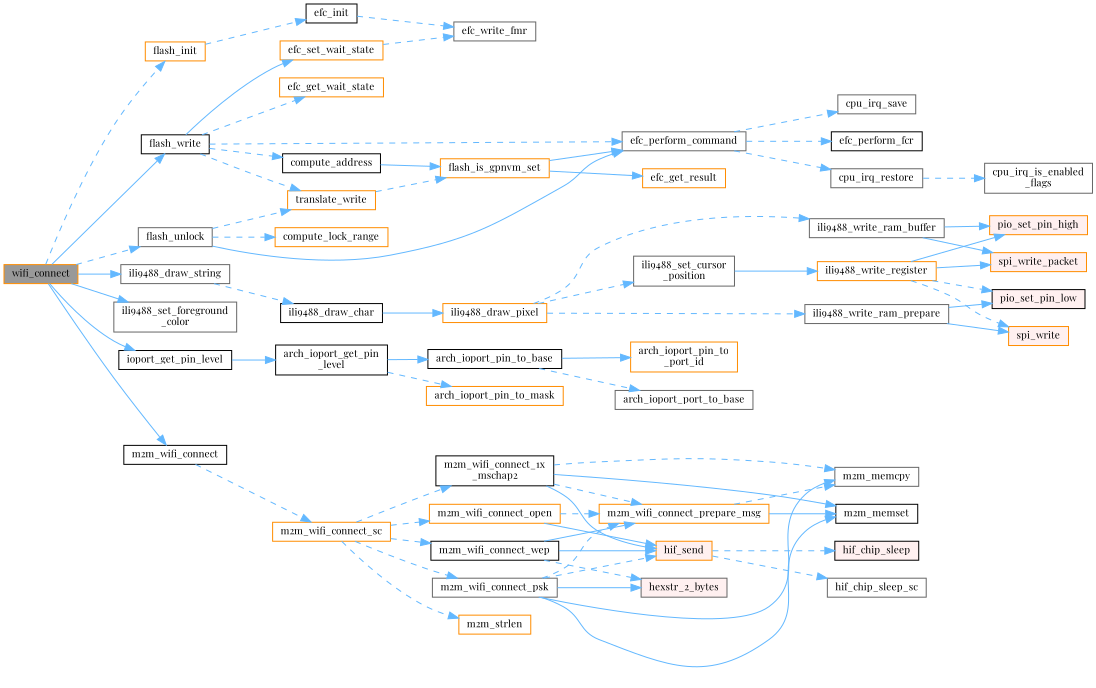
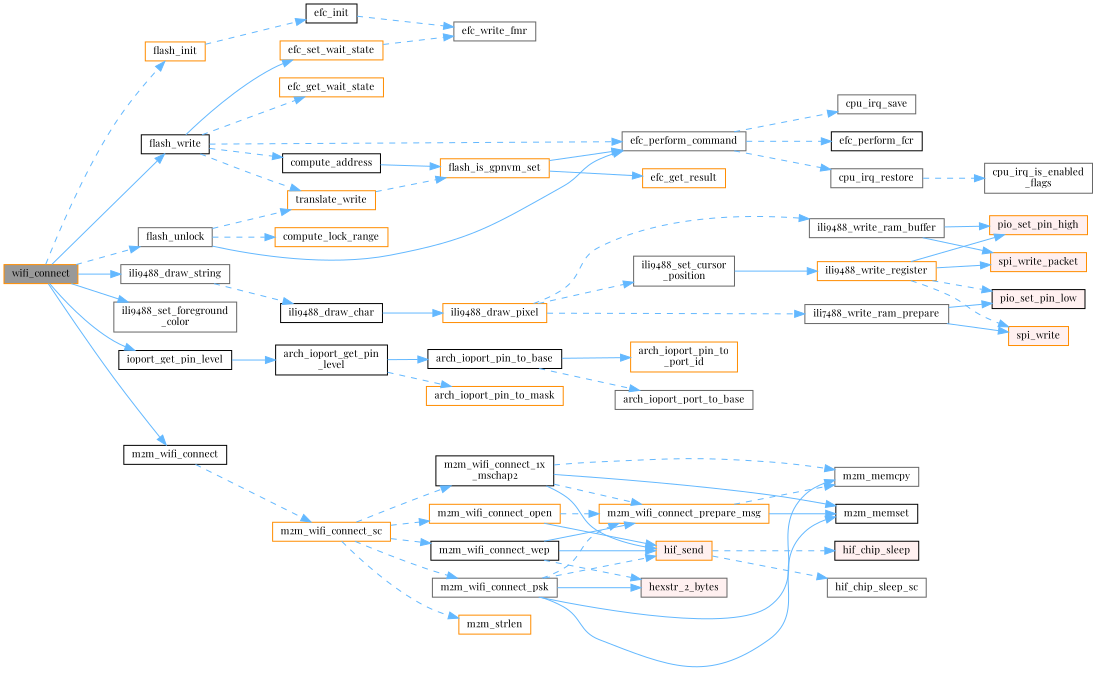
node "ili9488_write_ram_prepare": label "ili9488_write_ram_prepare" -> "ili7488_write_ram_prepare"
